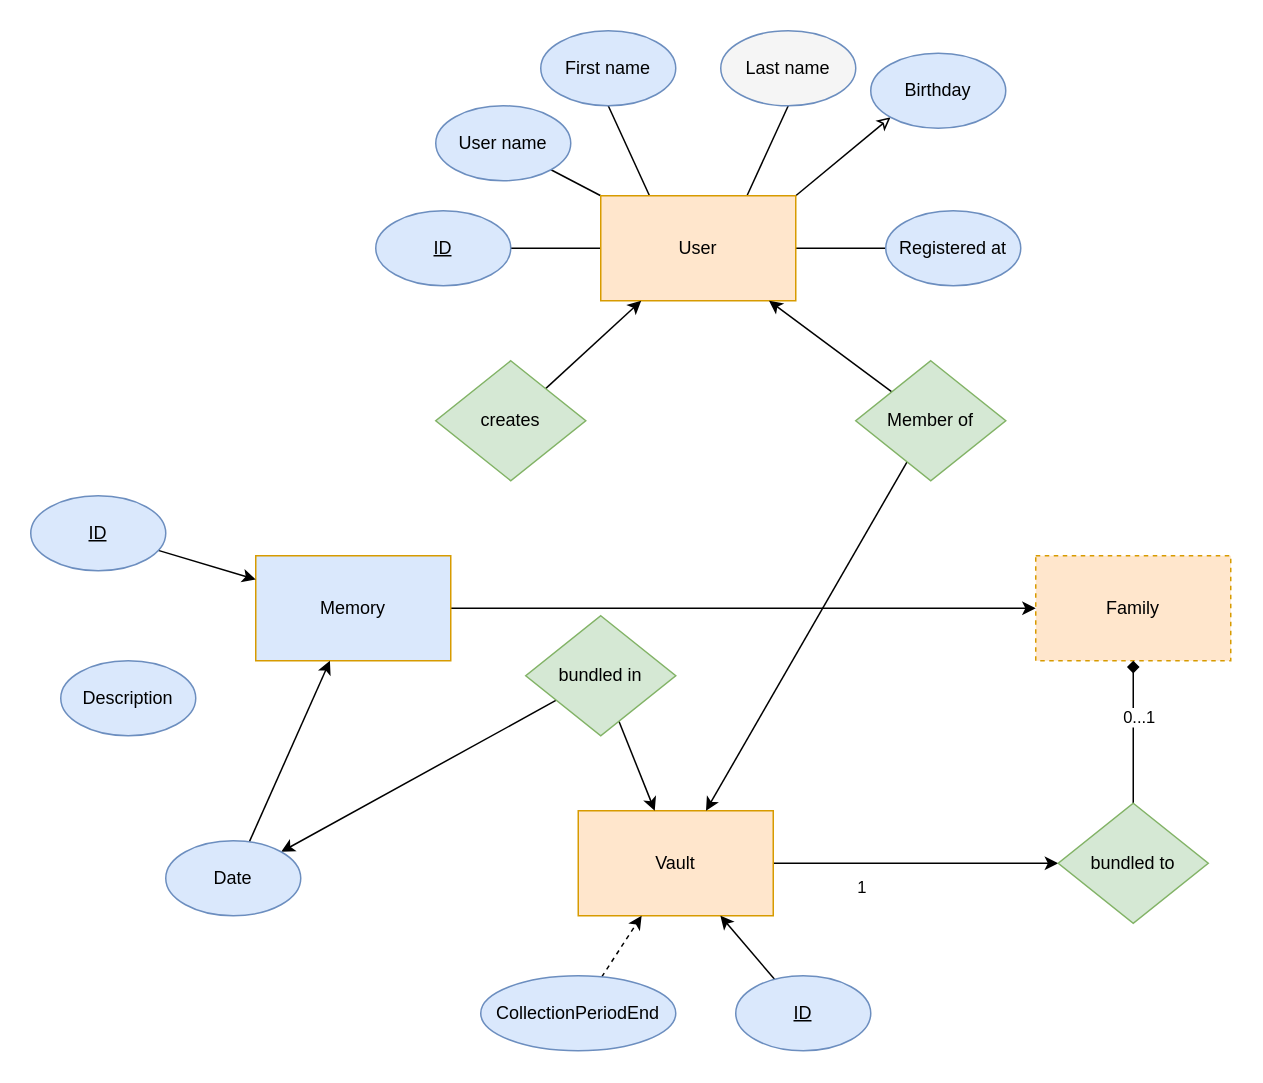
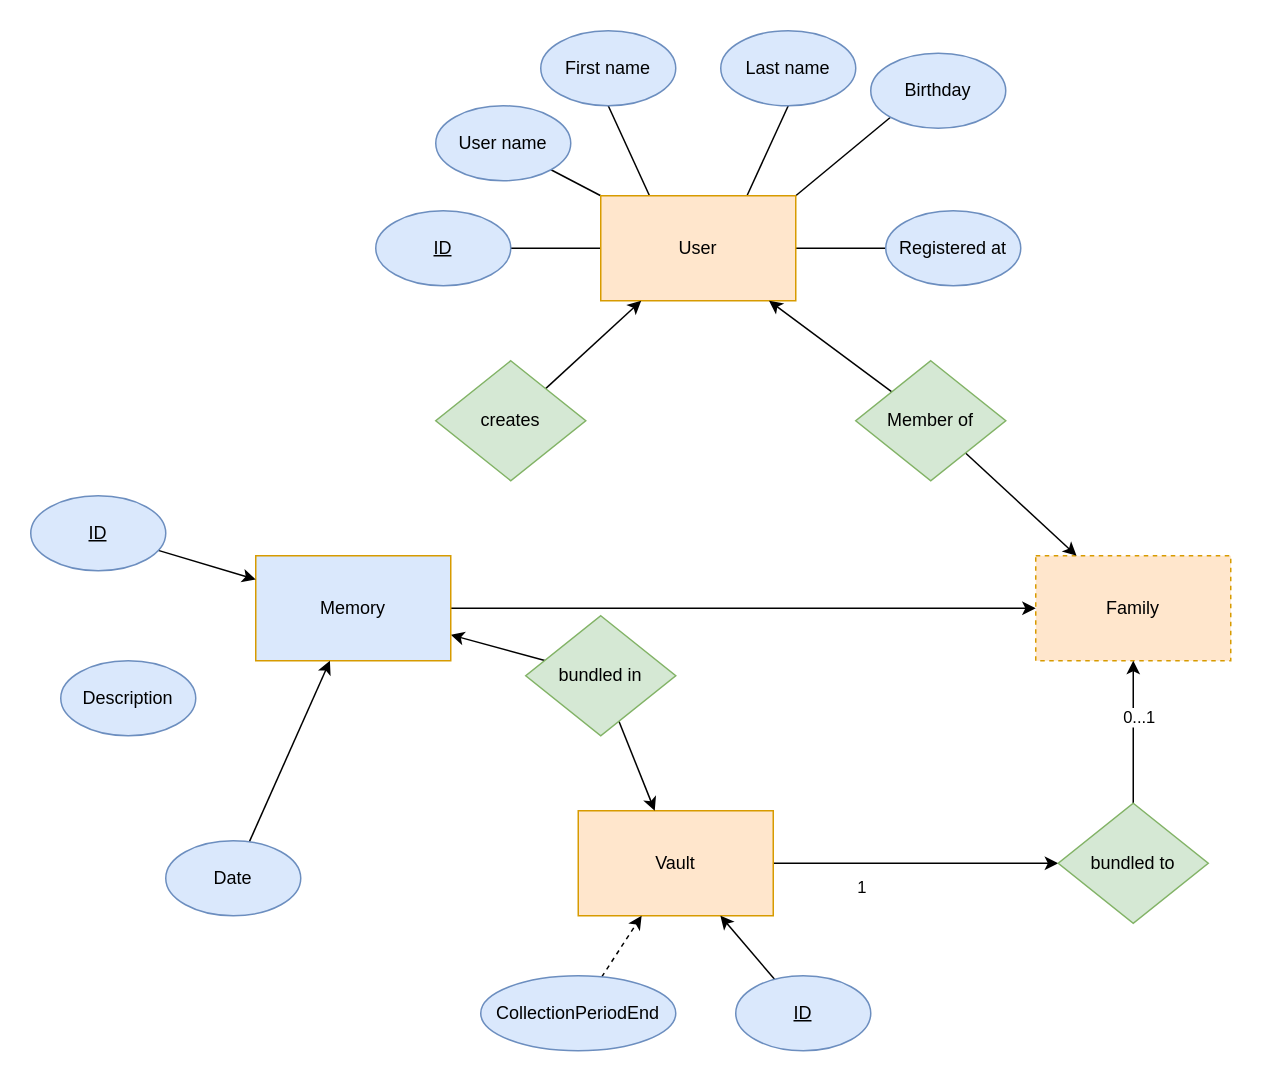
node "Last name": fillcolor #f5f5f5 -> #dae8fc
edge "User" -> "Birthday": arrowhead classic -> none
edge "Member of" -> "Vault": now "Member of" -> "Family"
edge "bundled to" -> "Family": arrowhead diamond -> classic
edge "bundled in" -> "Date": now "bundled in" -> "Memory"
